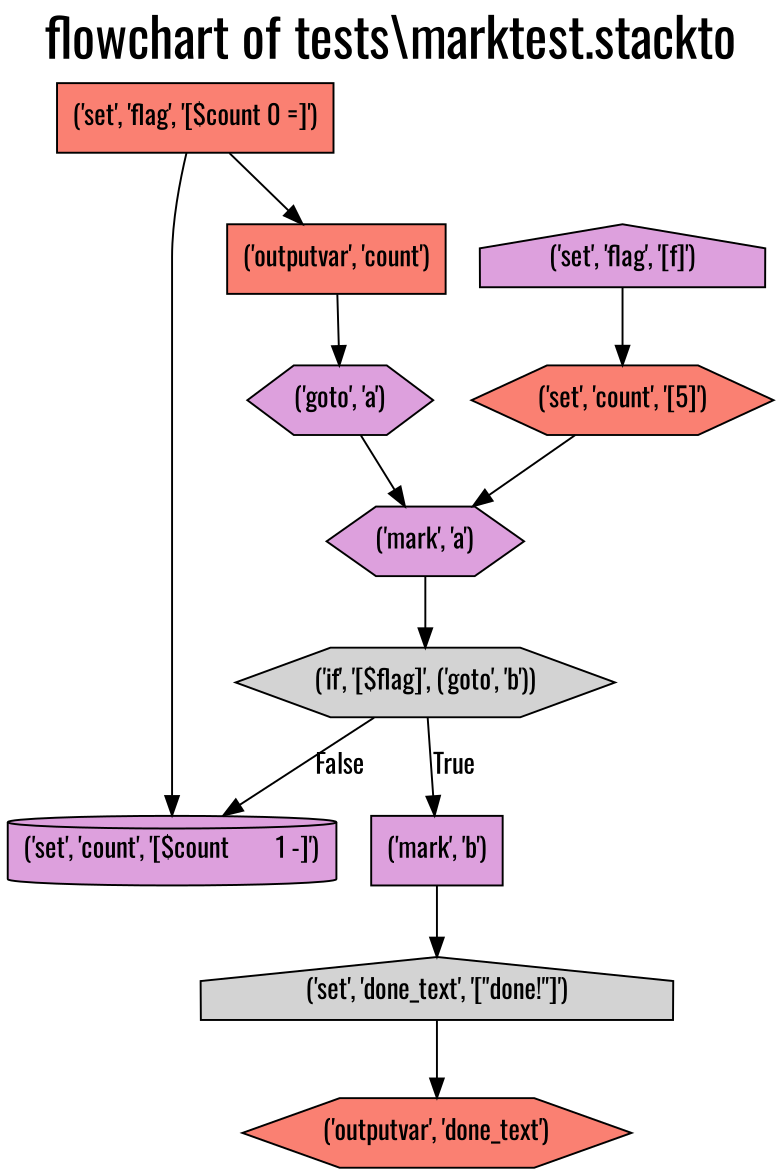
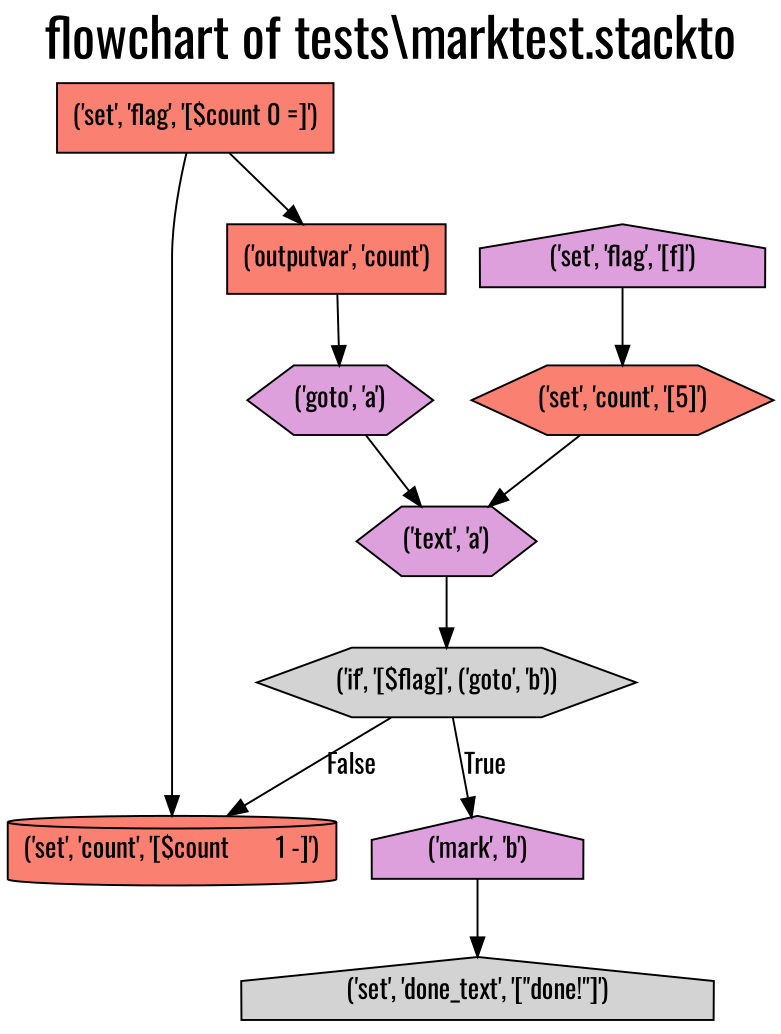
node "('mark', 'a')": label "('mark', 'a')" -> "('text', 'a')"
node "('set', 'count', '[$count        1 -]')": fillcolor plum -> salmon
node "('mark', 'b')": shape box -> house
node "('outputvar', 'done_text')": removed
